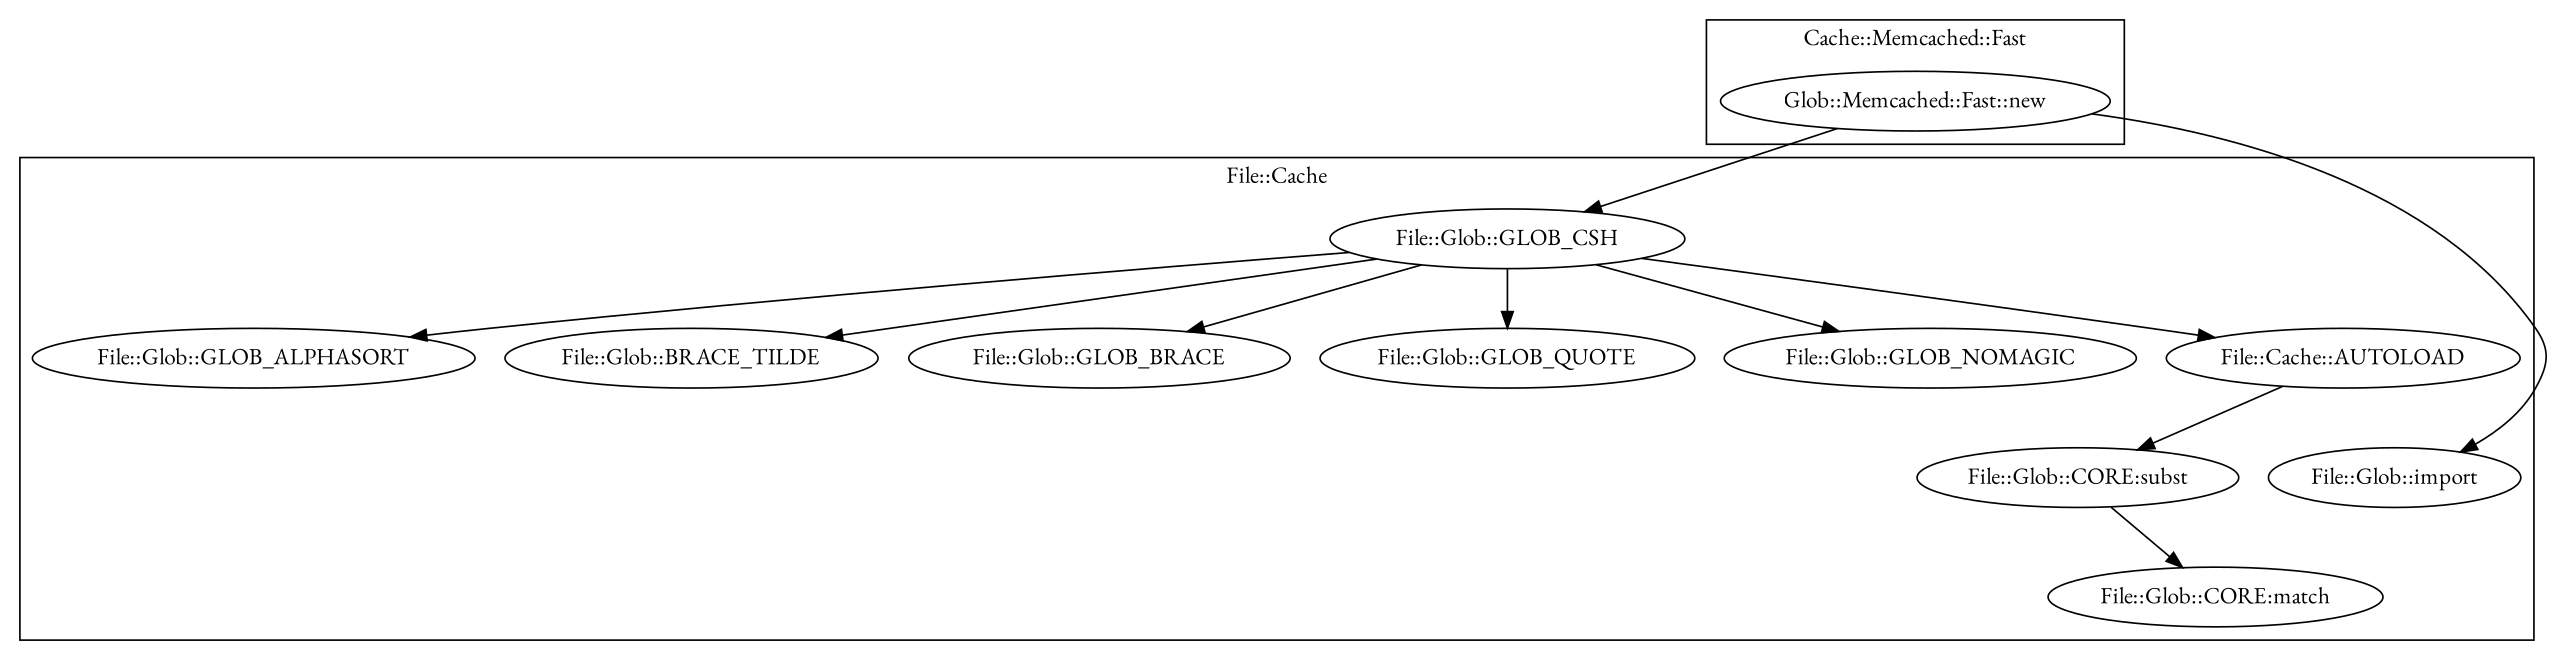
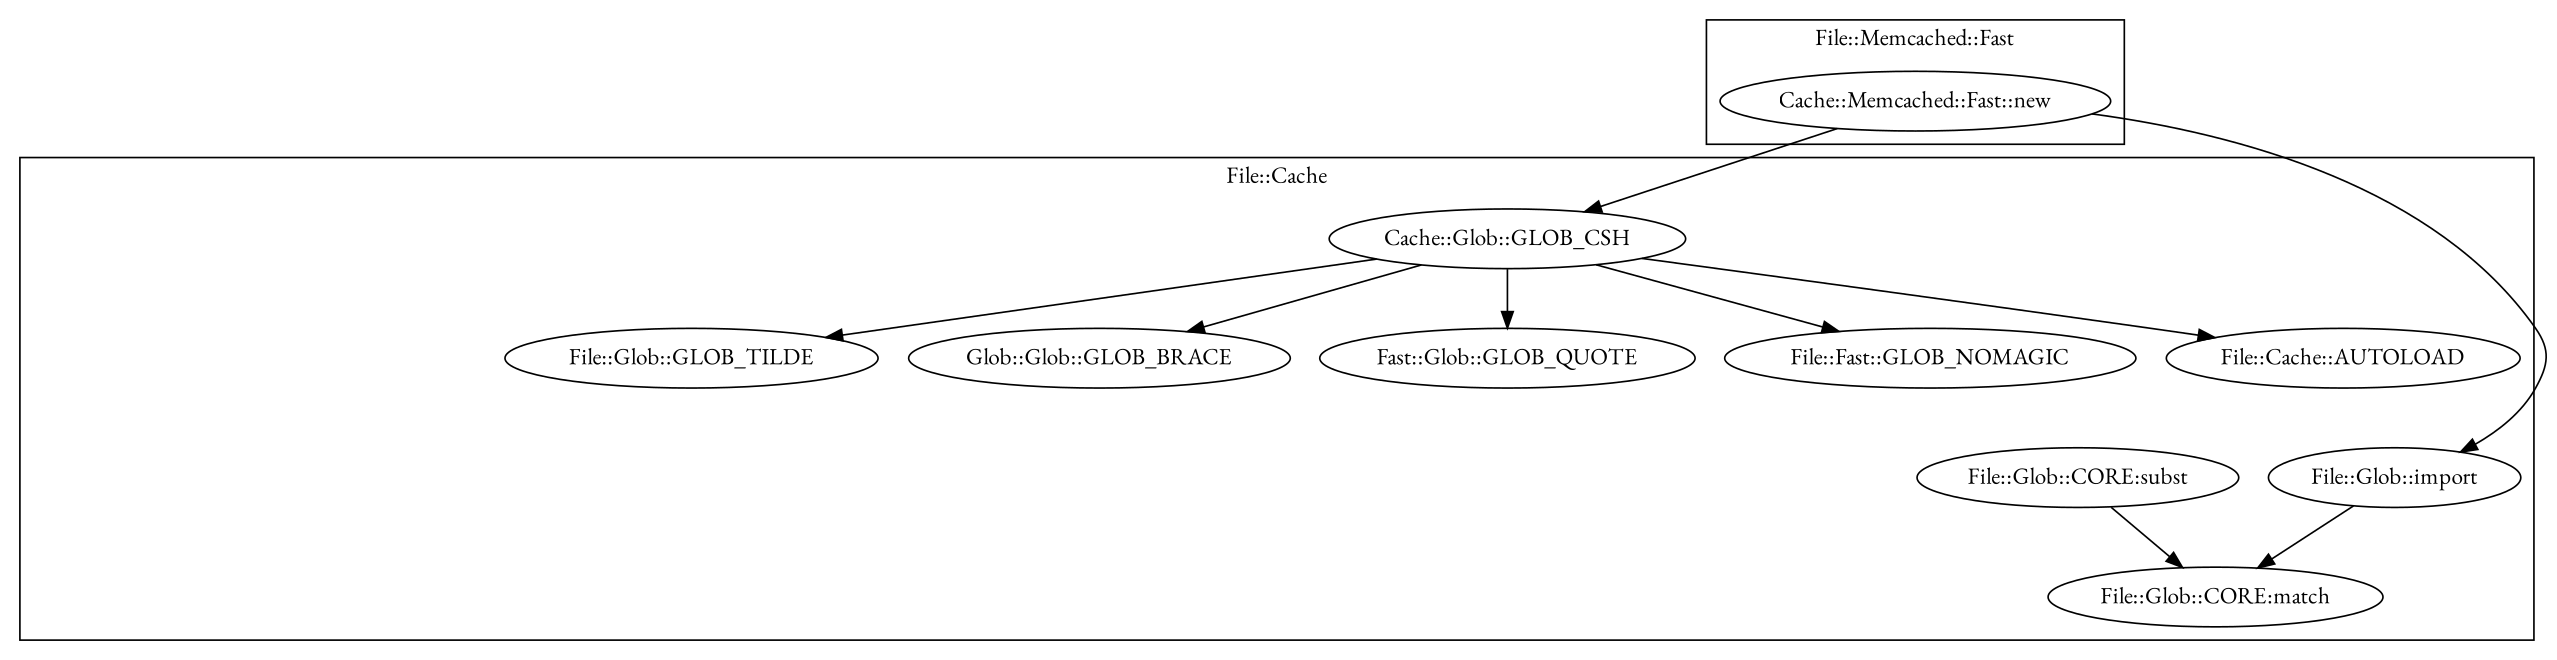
cluster "Cache::Memcached::Fast": label "Cache::Memcached::Fast" -> "File::Memcached::Fast"
node "Glob::Memcached::Fast::new": label "Glob::Memcached::Fast::new" -> "Cache::Memcached::Fast::new"
node "File::Glob::GLOB_CSH": label "File::Glob::GLOB_CSH" -> "Cache::Glob::GLOB_CSH"
node "File::Glob::GLOB_ALPHASORT": removed
node "File::Glob::BRACE_TILDE": label "File::Glob::BRACE_TILDE" -> "File::Glob::GLOB_TILDE"
node "File::Glob::GLOB_BRACE": label "File::Glob::GLOB_BRACE" -> "Glob::Glob::GLOB_BRACE"
node "File::Glob::GLOB_QUOTE": label "File::Glob::GLOB_QUOTE" -> "Fast::Glob::GLOB_QUOTE"
node "File::Glob::GLOB_NOMAGIC": label "File::Glob::GLOB_NOMAGIC" -> "File::Fast::GLOB_NOMAGIC"
edge "File::Cache::AUTOLOAD" -> "File::Glob::CORE:subst": removed
edge "File::Glob::import" -> "File::Glob::CORE:match": added
